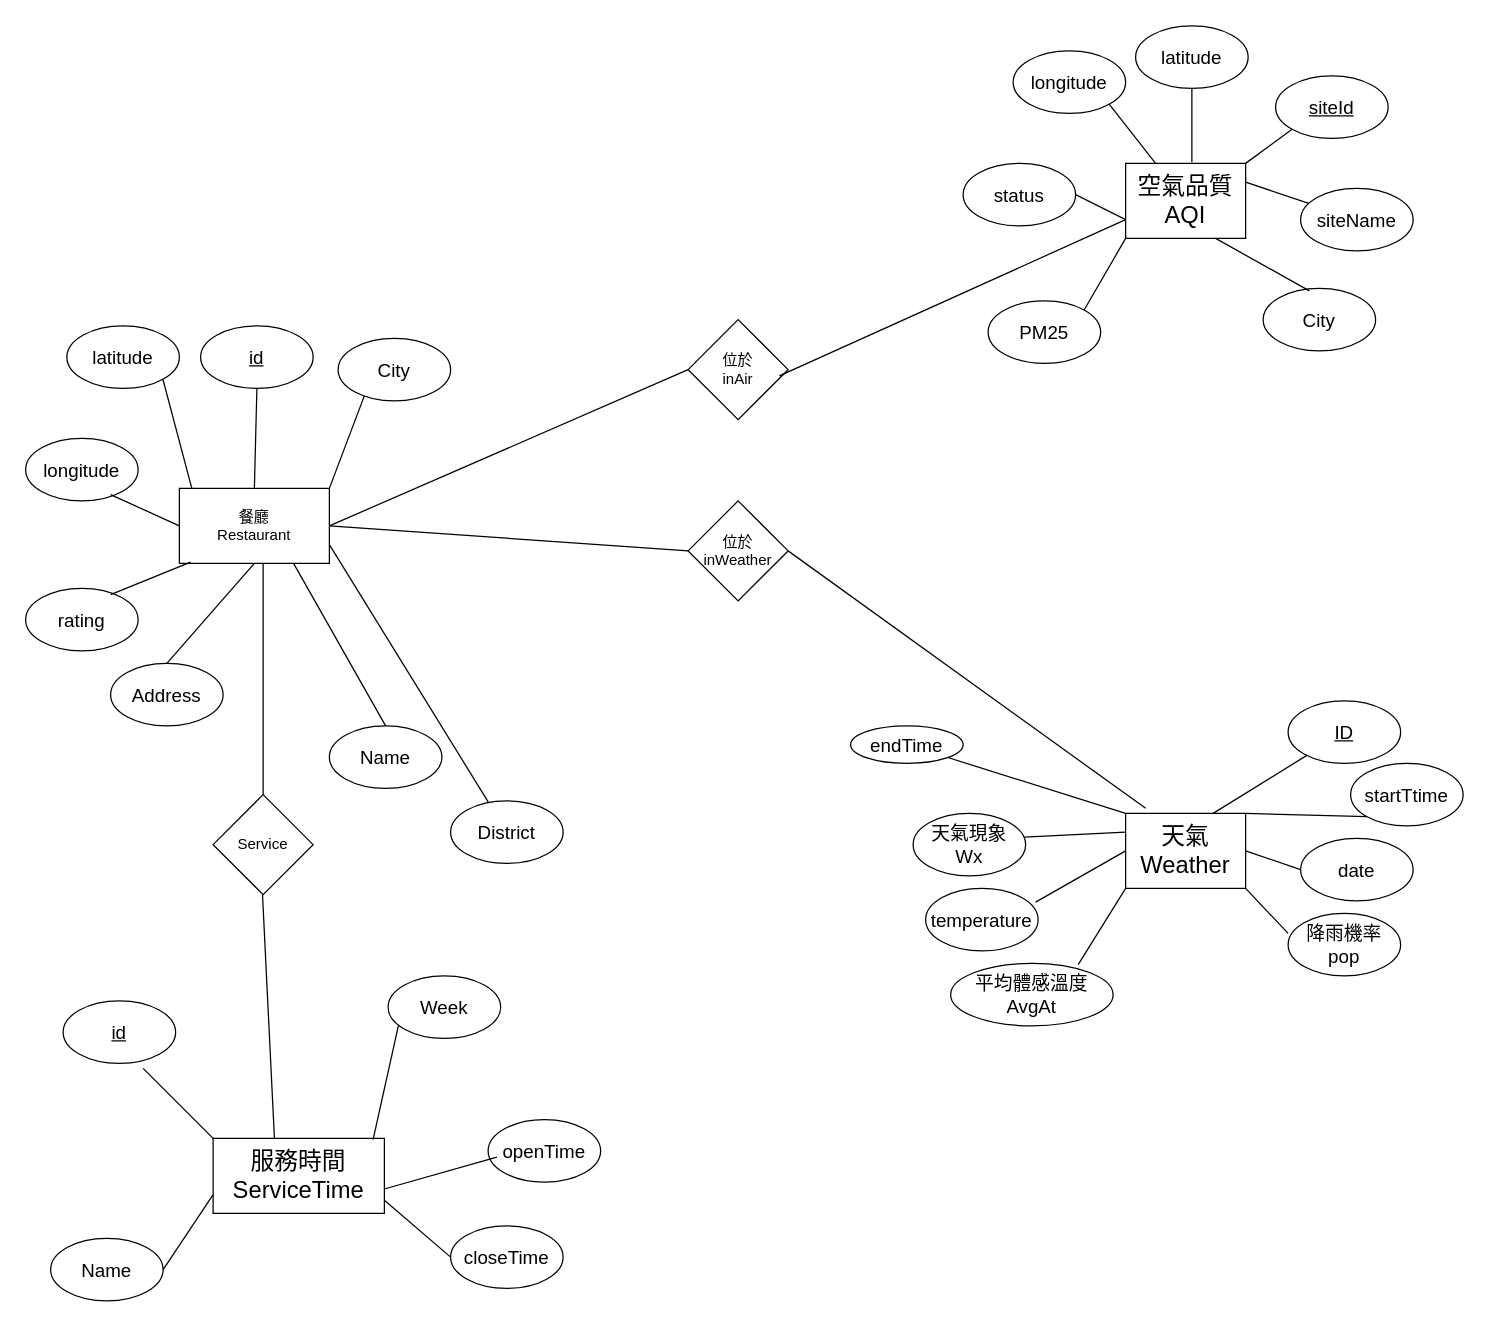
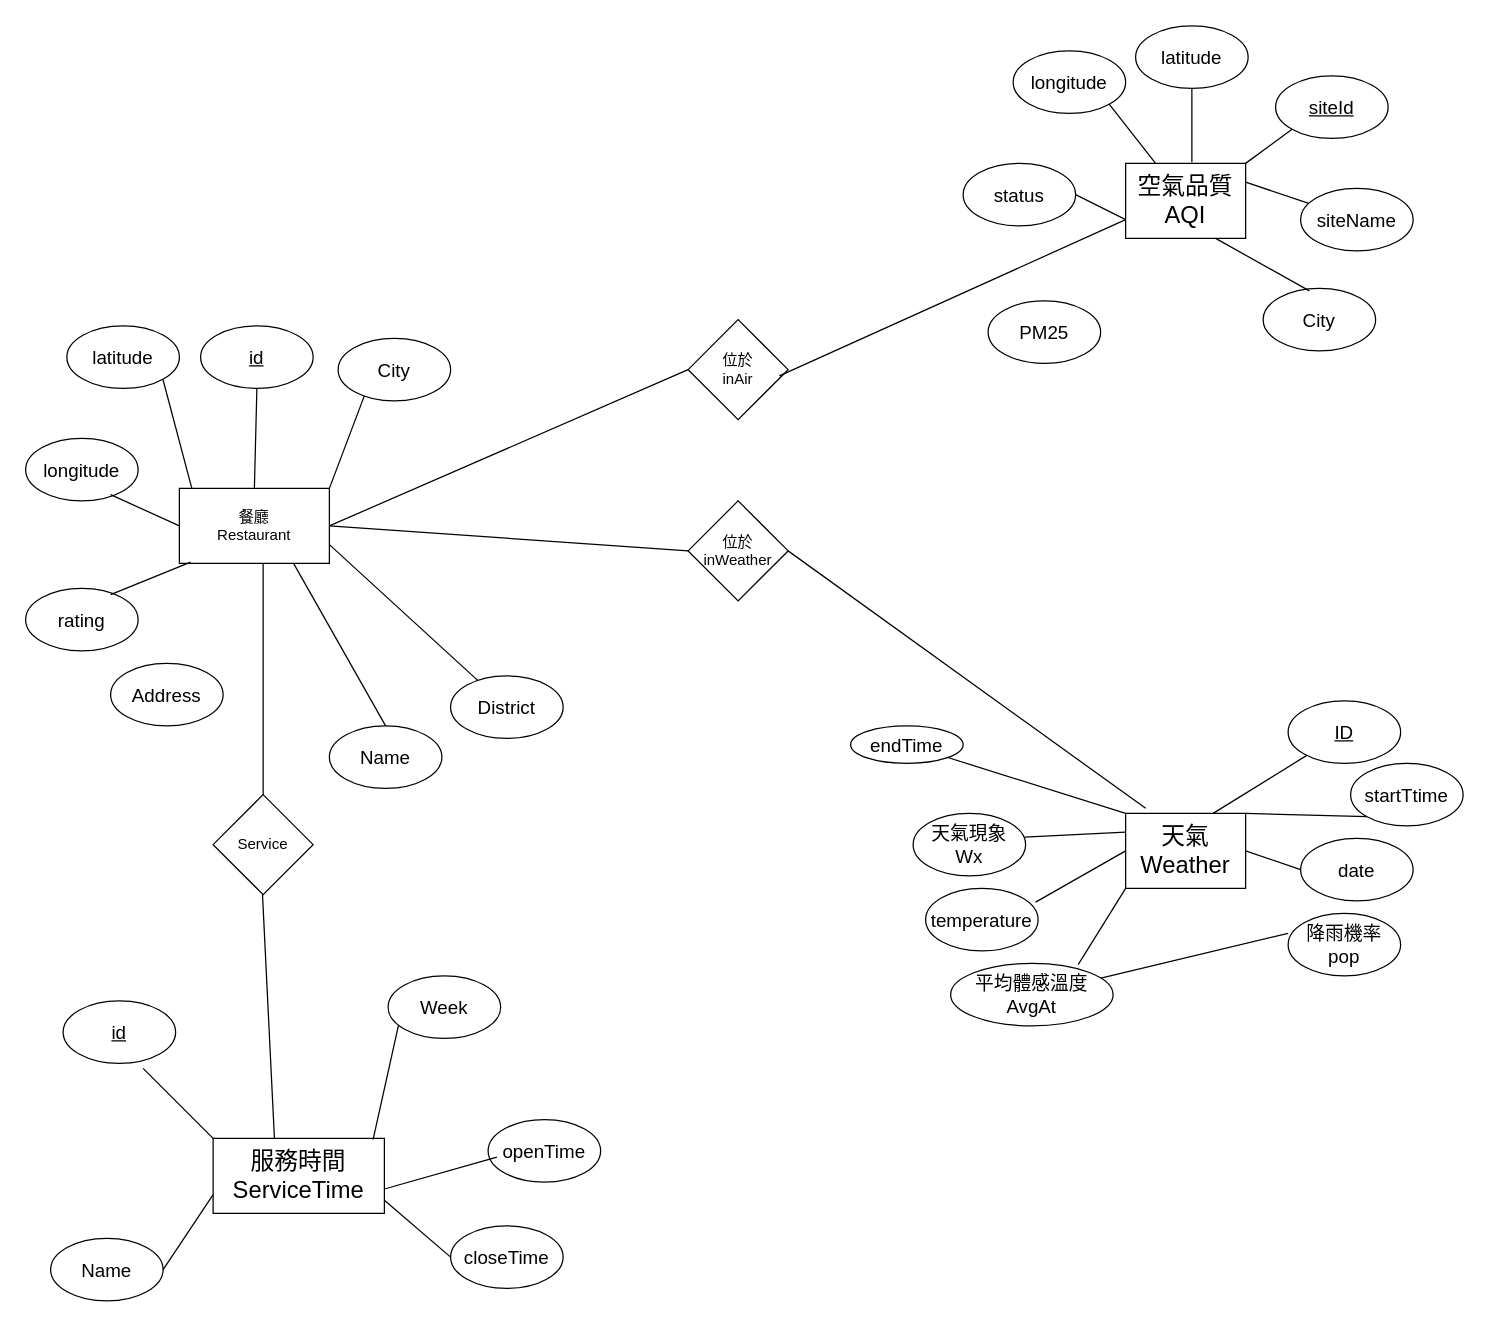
edge "空氣品質 AQI" -- "PM25": removed
edge "餐廳 Restaurant" -- "Address": removed
node "District": moved (507, 832) -> (507, 707)
edge "天氣 Weather" -- "降雨機率 pop": now "平均體感溫度 AvgAt" -- "降雨機率 pop"
